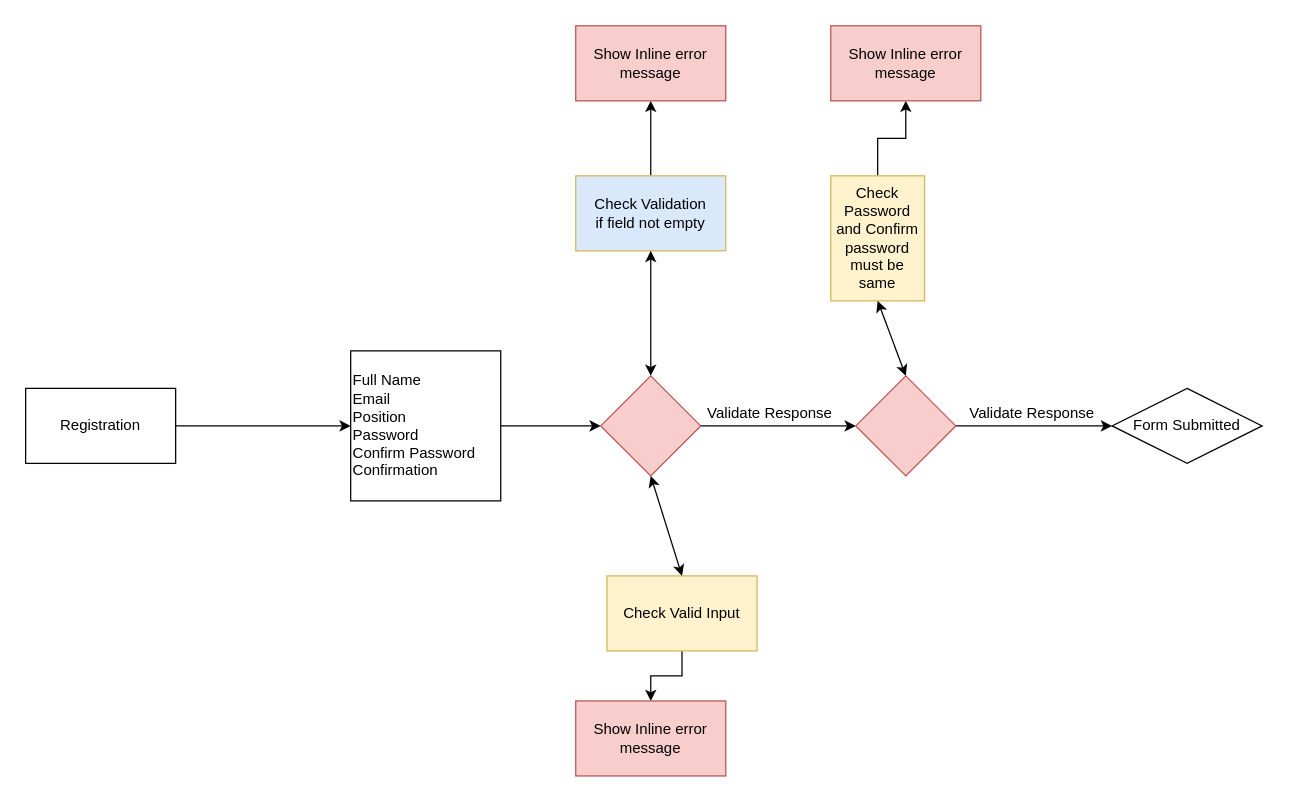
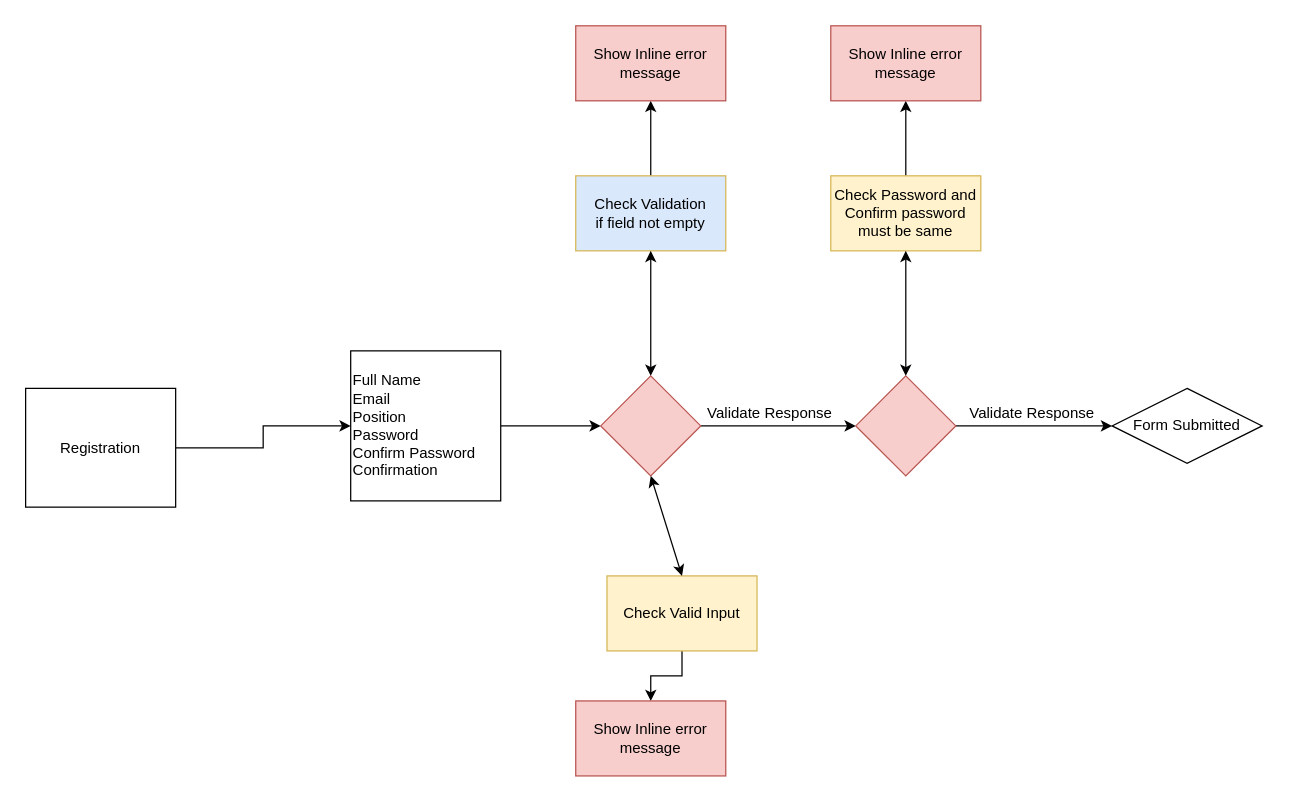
node "Check Password and Confirm password must be same": size 94x125 -> 150x75
node "Registration": size 150x75 -> 150x119
